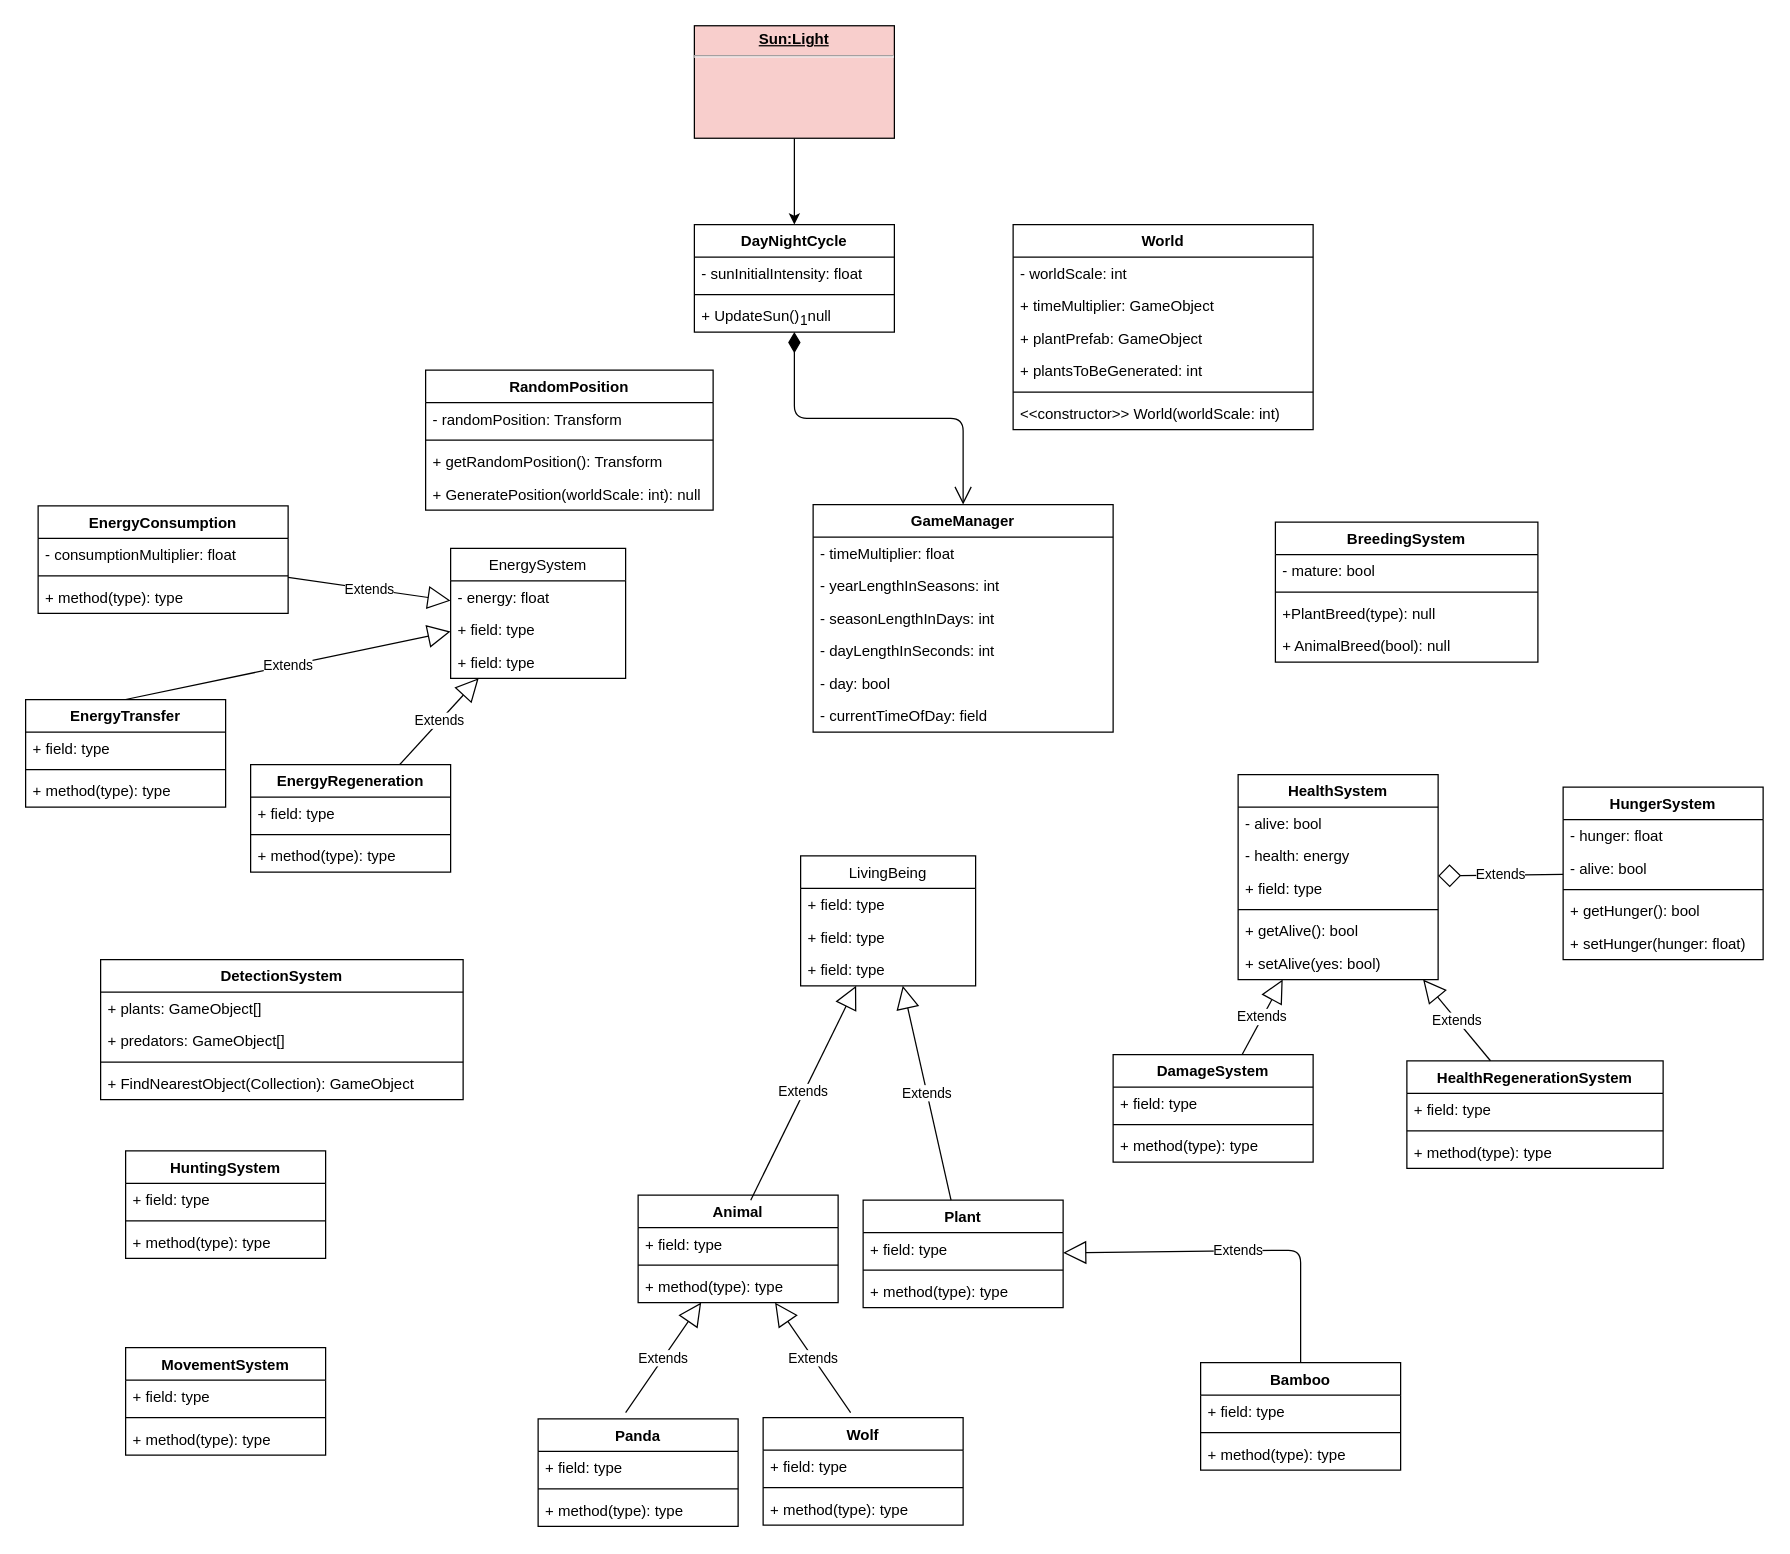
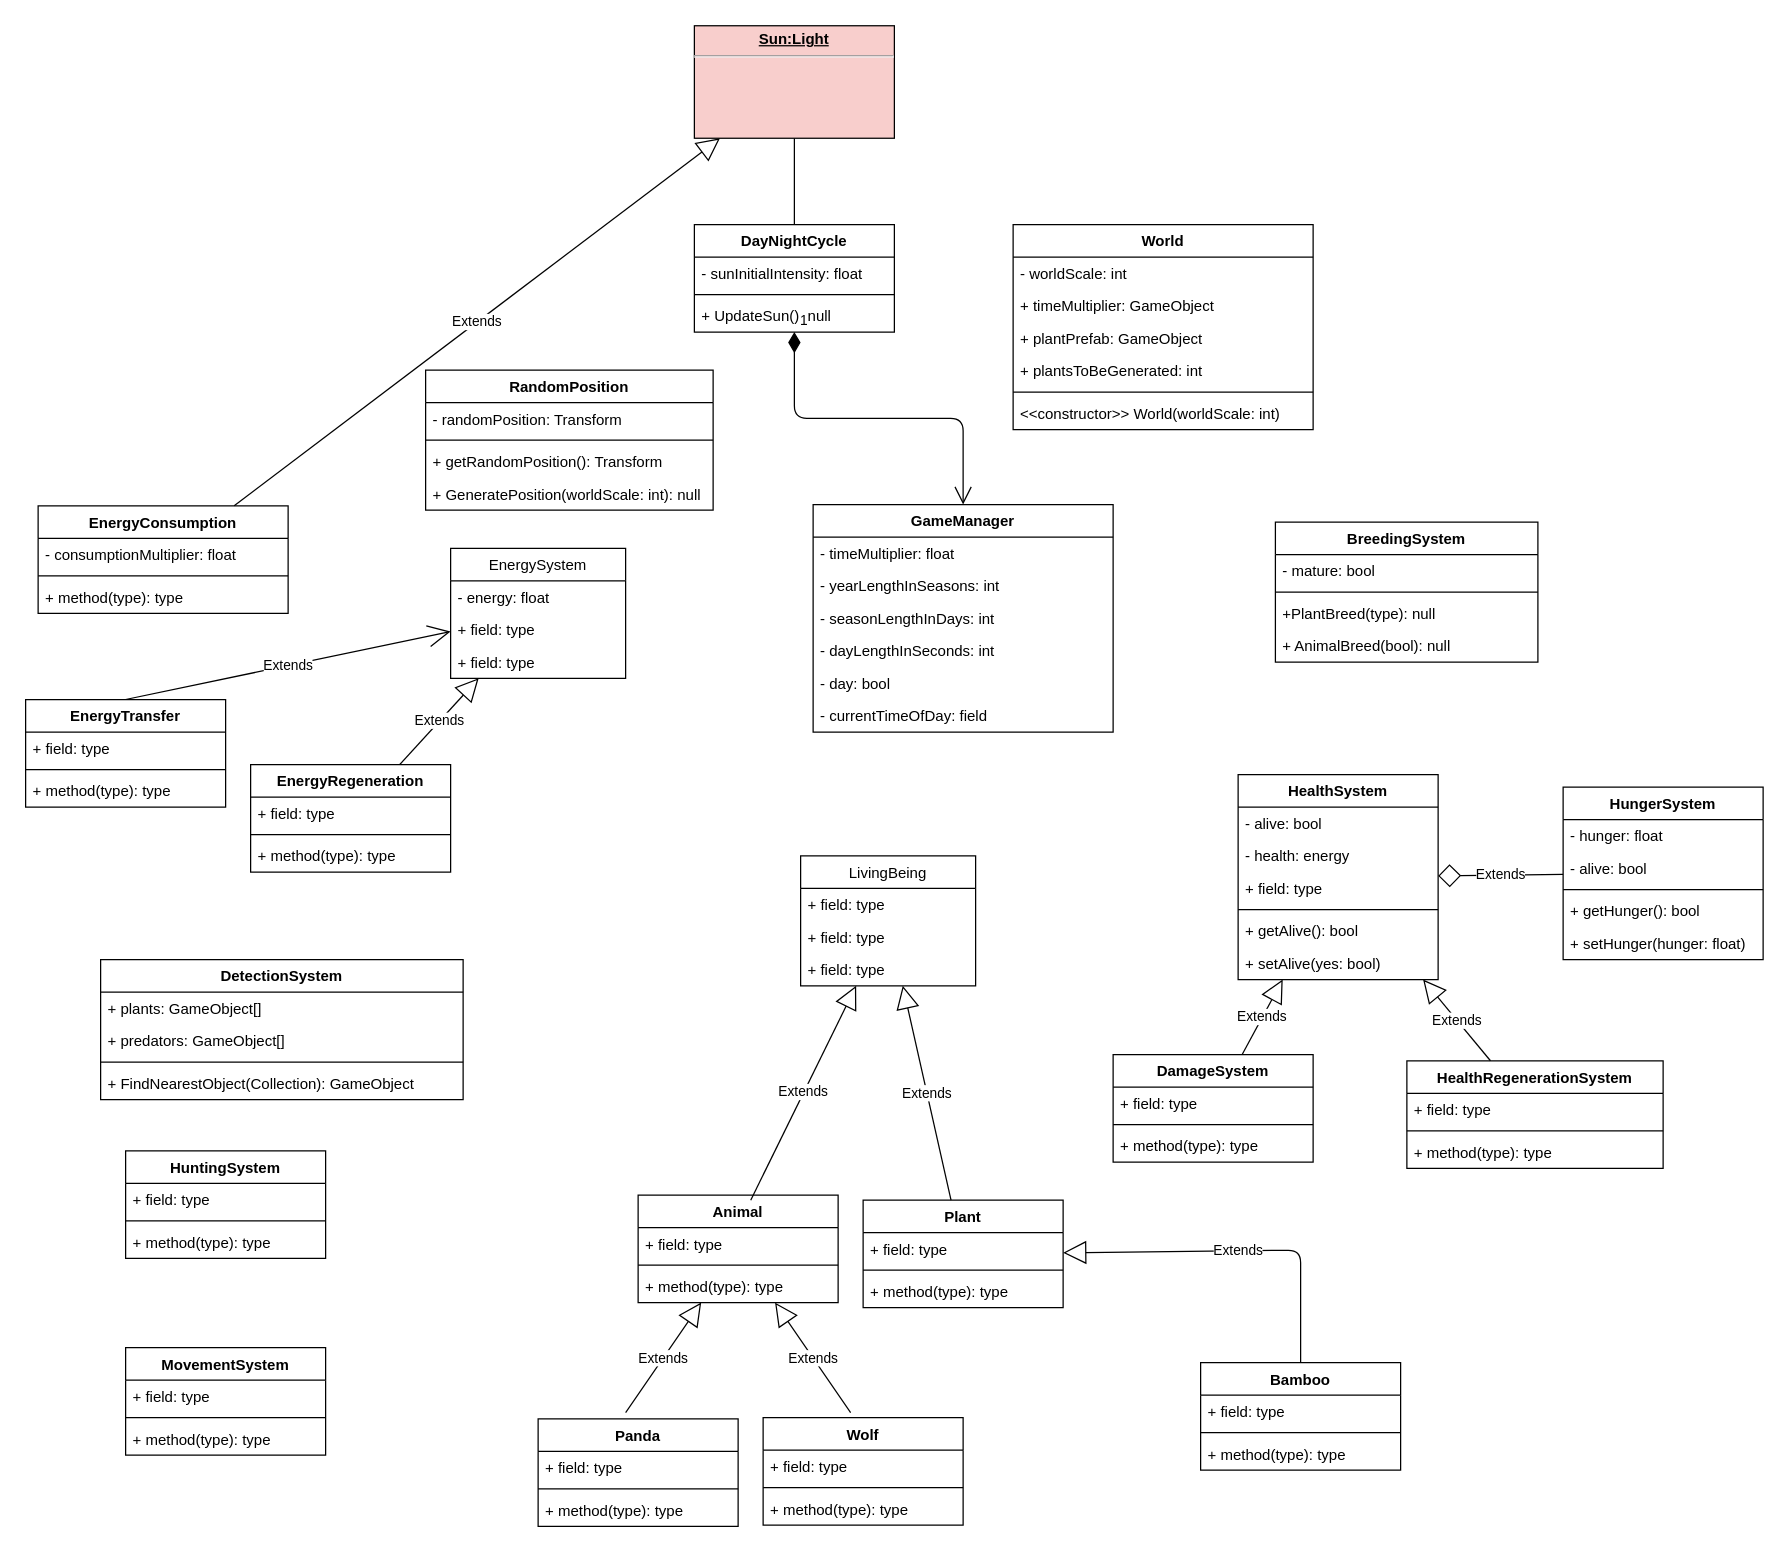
edge "Sun:Light" -> "DayNightCycle": arrowhead classic -> none
edge "EnergyConsumption" -> "EnergySystem": now "EnergyConsumption" -> "Sun:Light"
edge "EnergyTransfer" -> "EnergySystem": arrowhead block -> open
